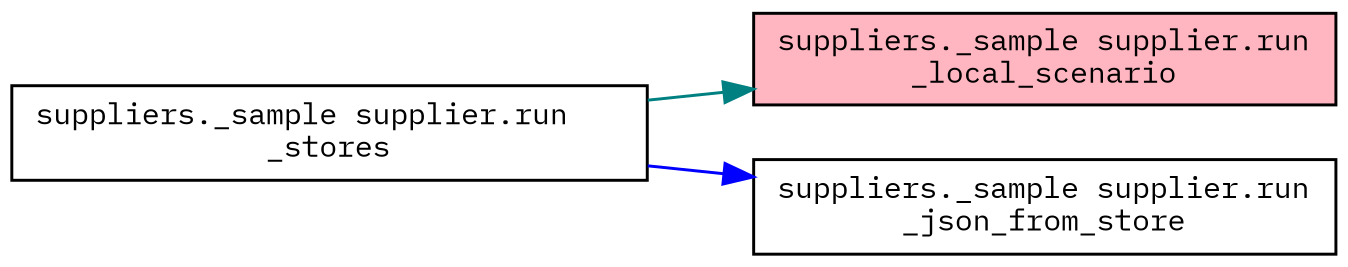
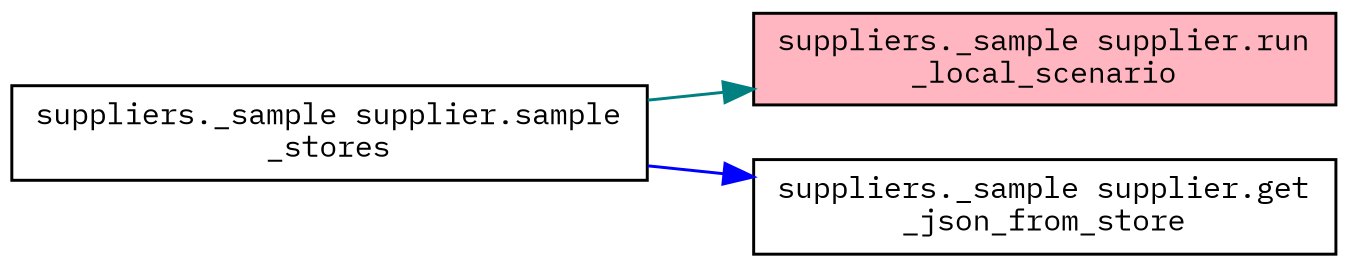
node "suppliers._sample supplier.run _stores": label "suppliers._sample supplier.run _stores" -> "suppliers._sample supplier.sample _stores"
node "suppliers._sample supplier.run _json_from_store": label "suppliers._sample supplier.run _json_from_store" -> "suppliers._sample supplier.get _json_from_store"
